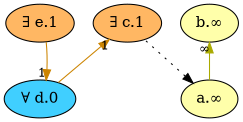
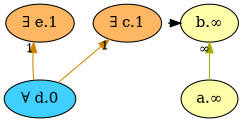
edge "∃ e.1" -> "∀ d.0": reversed
edge "∃ c.1" -> "a.∞": now "∃ c.1" -> "b.∞"
